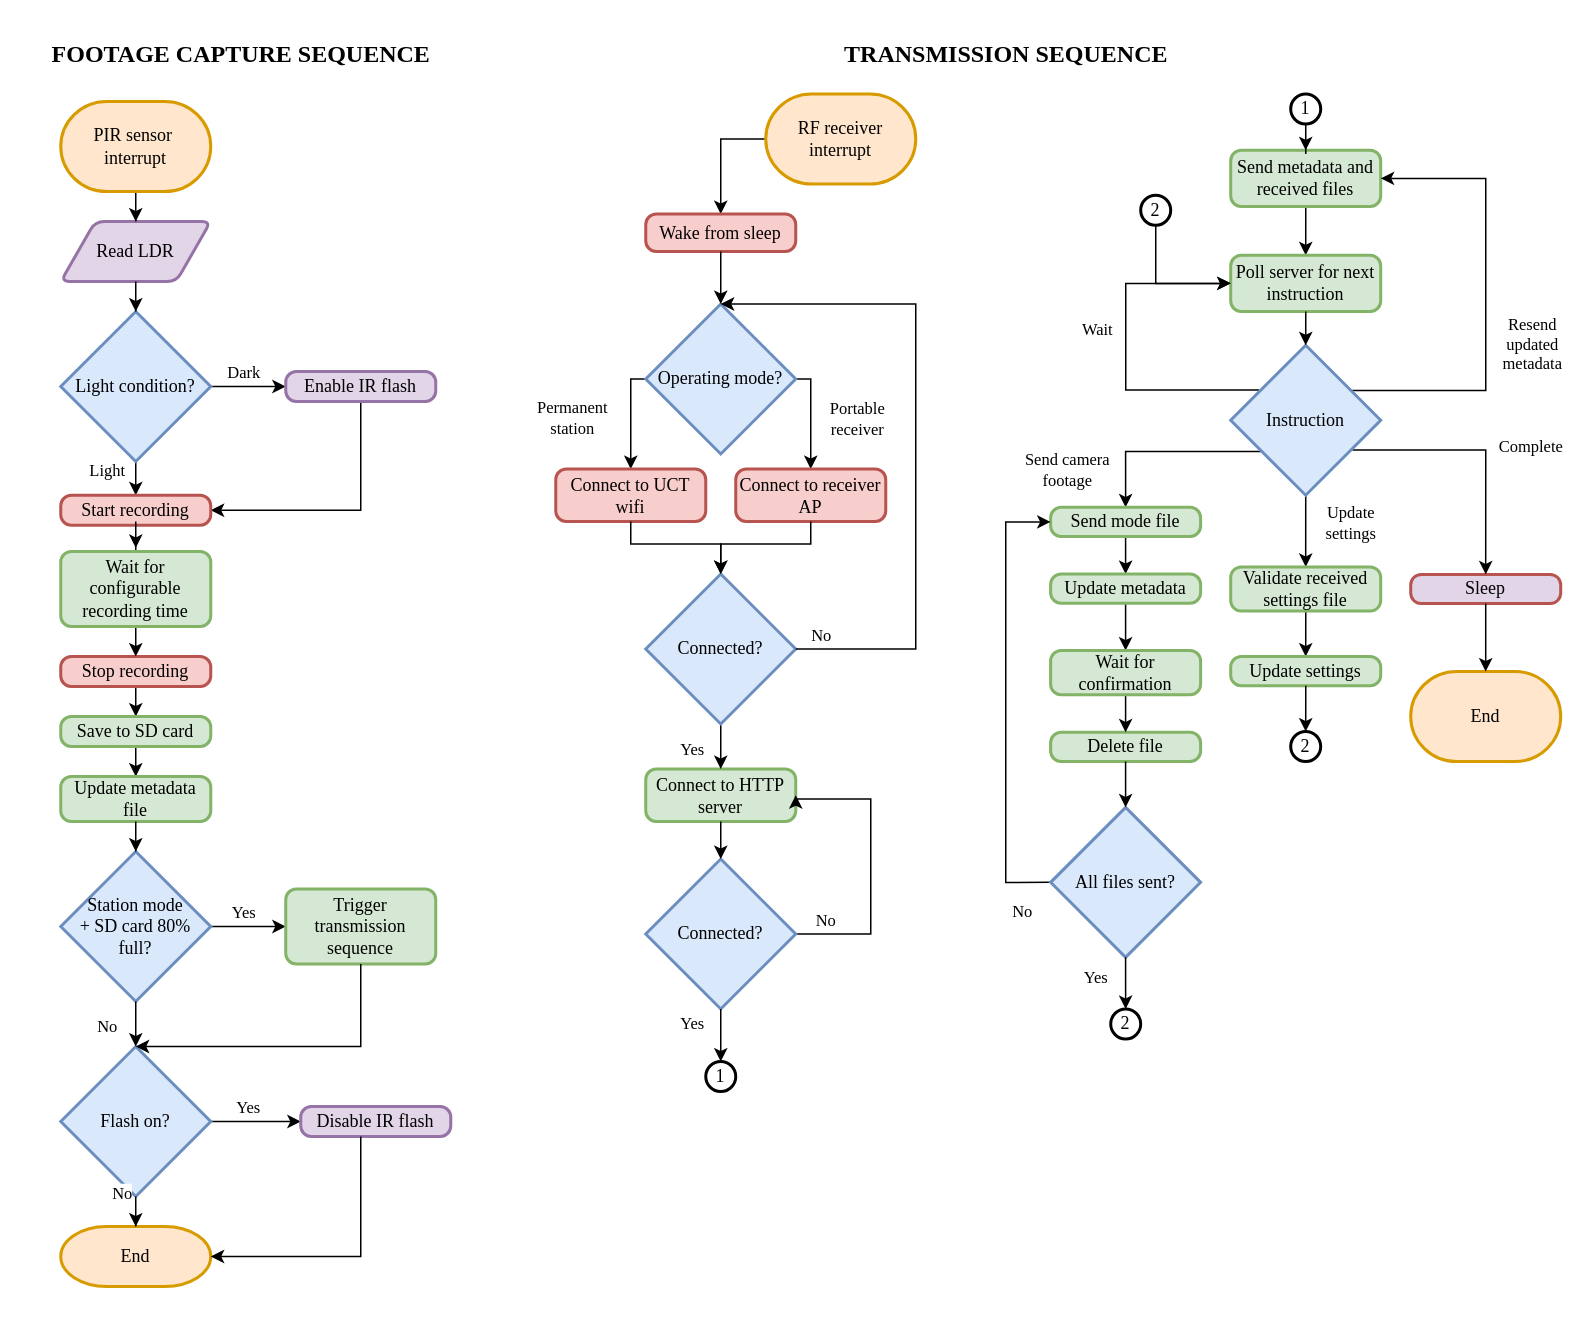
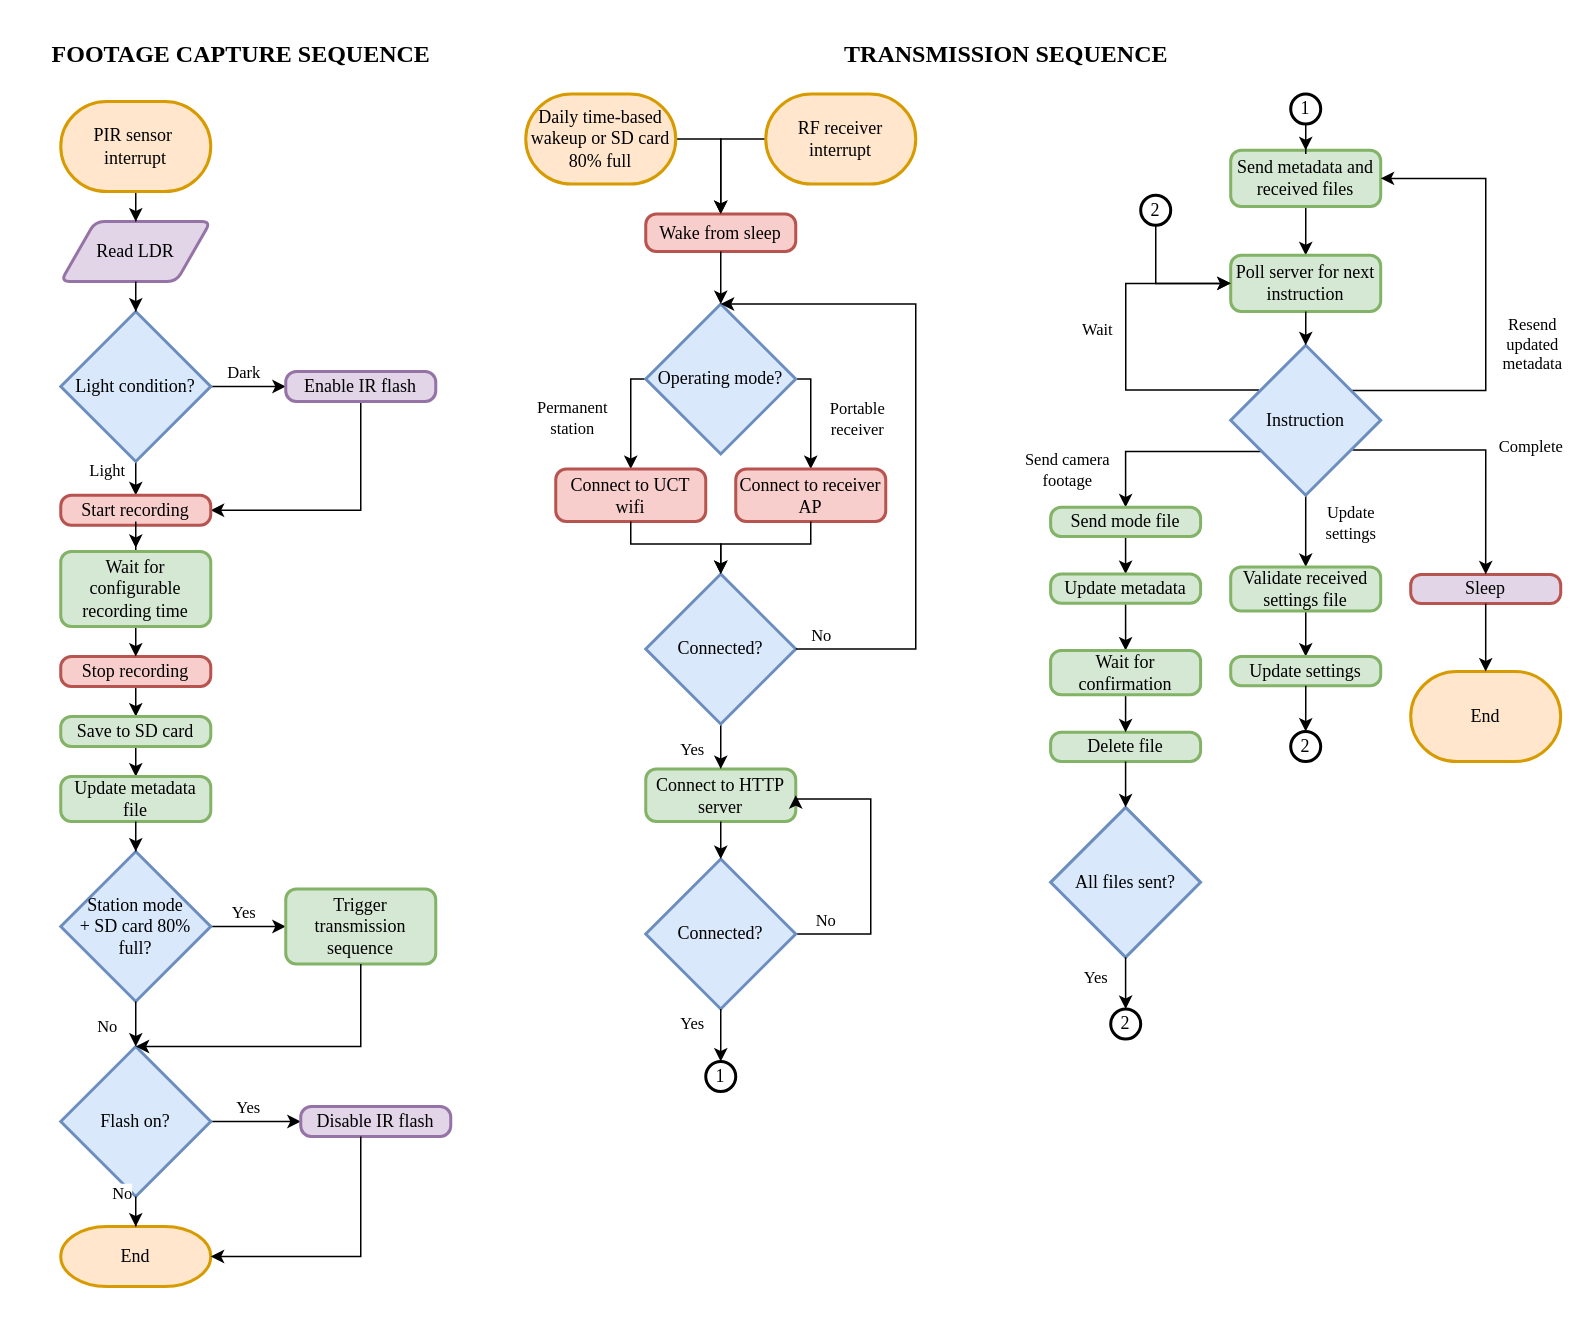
node "Daily time-based wakeup or SD card 80% full": added
edge "Daily time-based wakeup or SD card 80% full" -> "Wake from sleep": added
edge "All files sent?" -> "Send mode file": removed, label "No"
